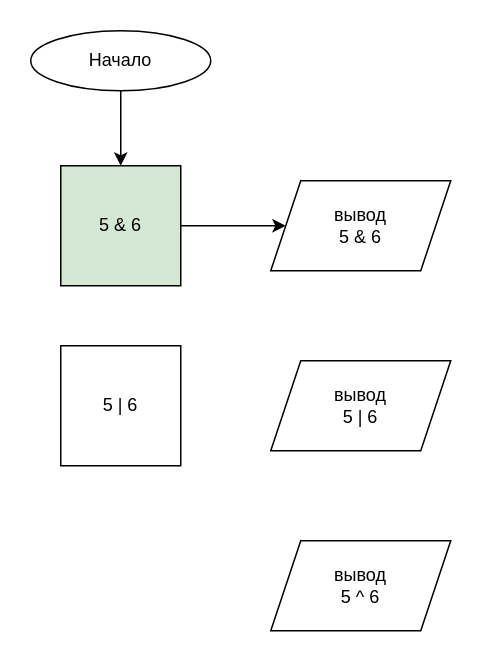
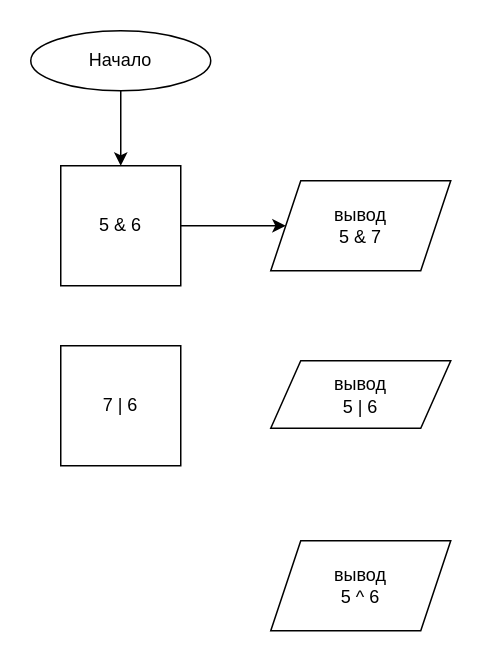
node "5 & 6": fillcolor #d5e8d4 -> #ffffff
node "вывод 5 & 6": label "вывод 5 & 6" -> "вывод 5 & 7"
node "5 | 6": label "5 | 6" -> "7 | 6"
node "вывод 5 | 6": size 180x90 -> 180x68
